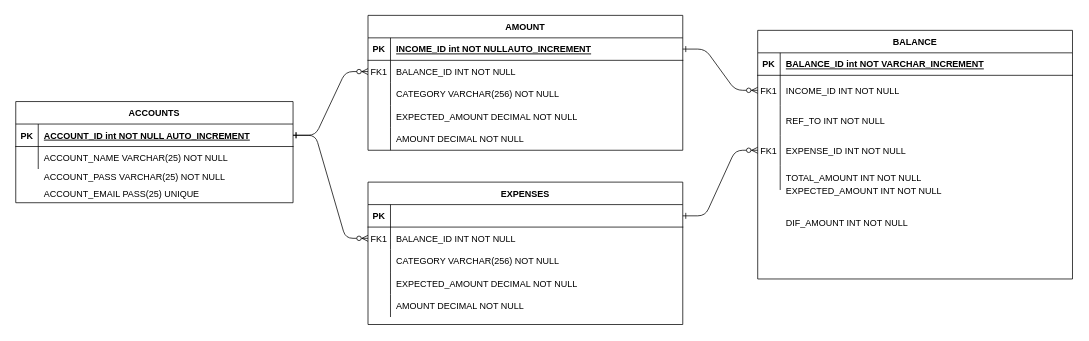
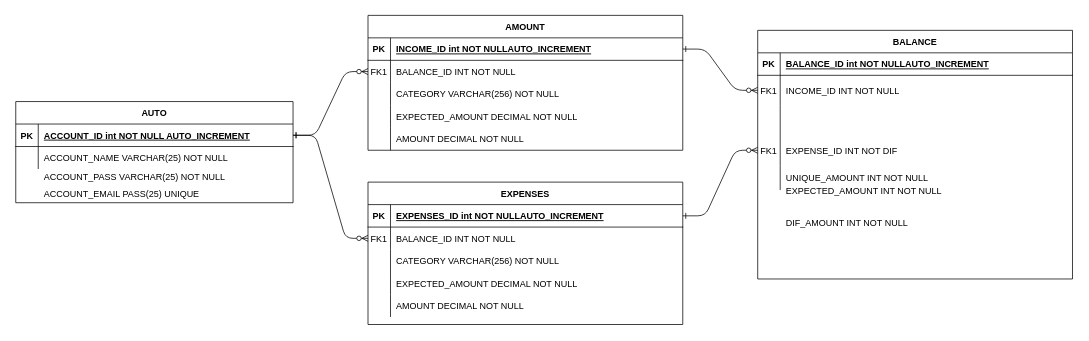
node "BALANCE_ID int NOT VARCHAR_INCREMENT": label "BALANCE_ID int NOT VARCHAR_INCREMENT" -> "BALANCE_ID int NOT NULLAUTO_INCREMENT"
node "ACCOUNTS": label "ACCOUNTS" -> "AUTO"
node "REF_TO INT NOT NULL": removed
node "EXPENSE_ID INT NOT NULL": label "EXPENSE_ID INT NOT NULL" -> "EXPENSE_ID INT NOT DIF"
node "TOTAL_AMOUNT INT NOT NULL": label "TOTAL_AMOUNT INT NOT NULL" -> "UNIQUE_AMOUNT INT NOT NULL"
node "EXPENSES_ID int NOT NULLAUTO_INCREMENT": added
